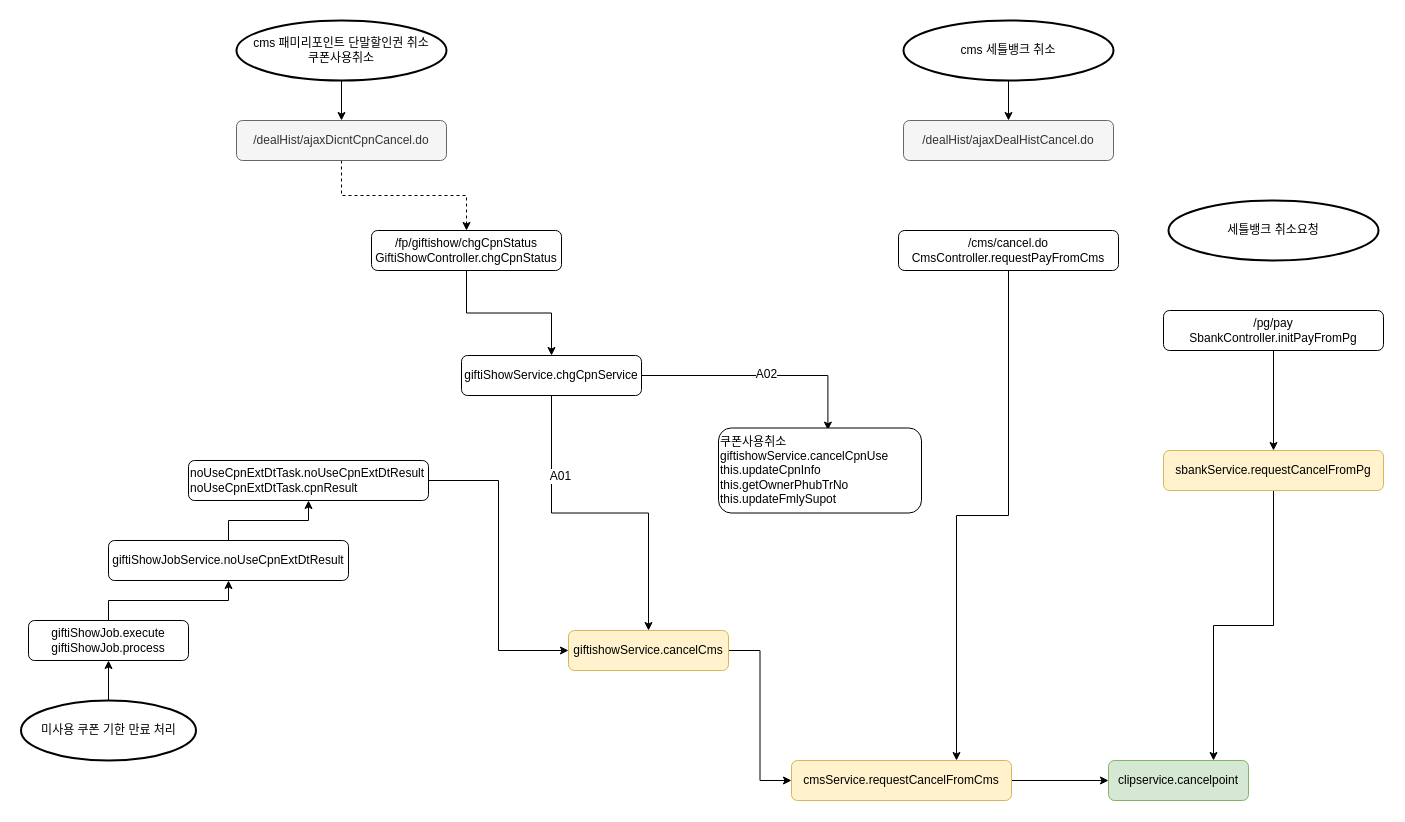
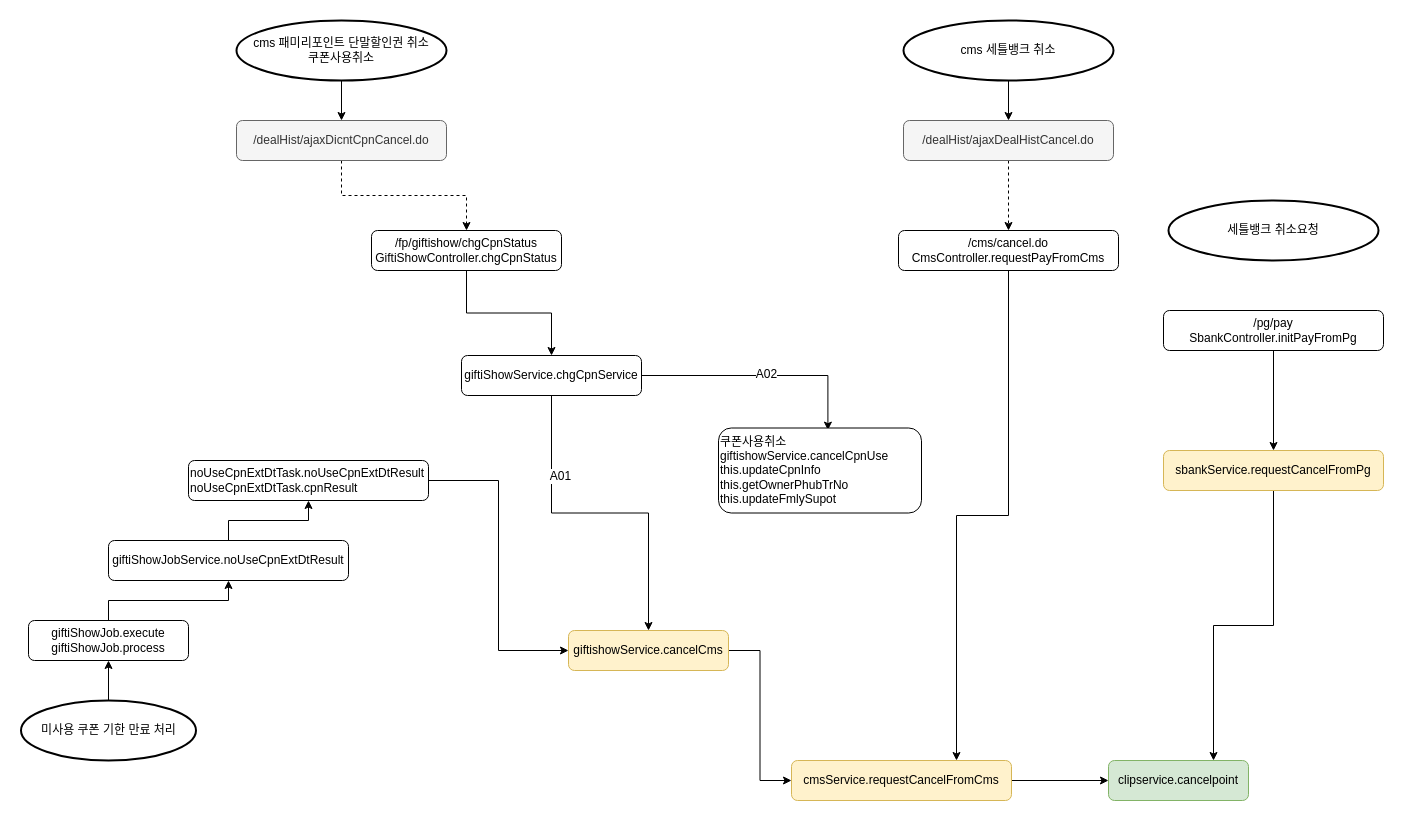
edge "/dealHist/ajaxDealHistCancel.do" -> "/cms/cancel.do CmsController.requestPayFromCms": added
